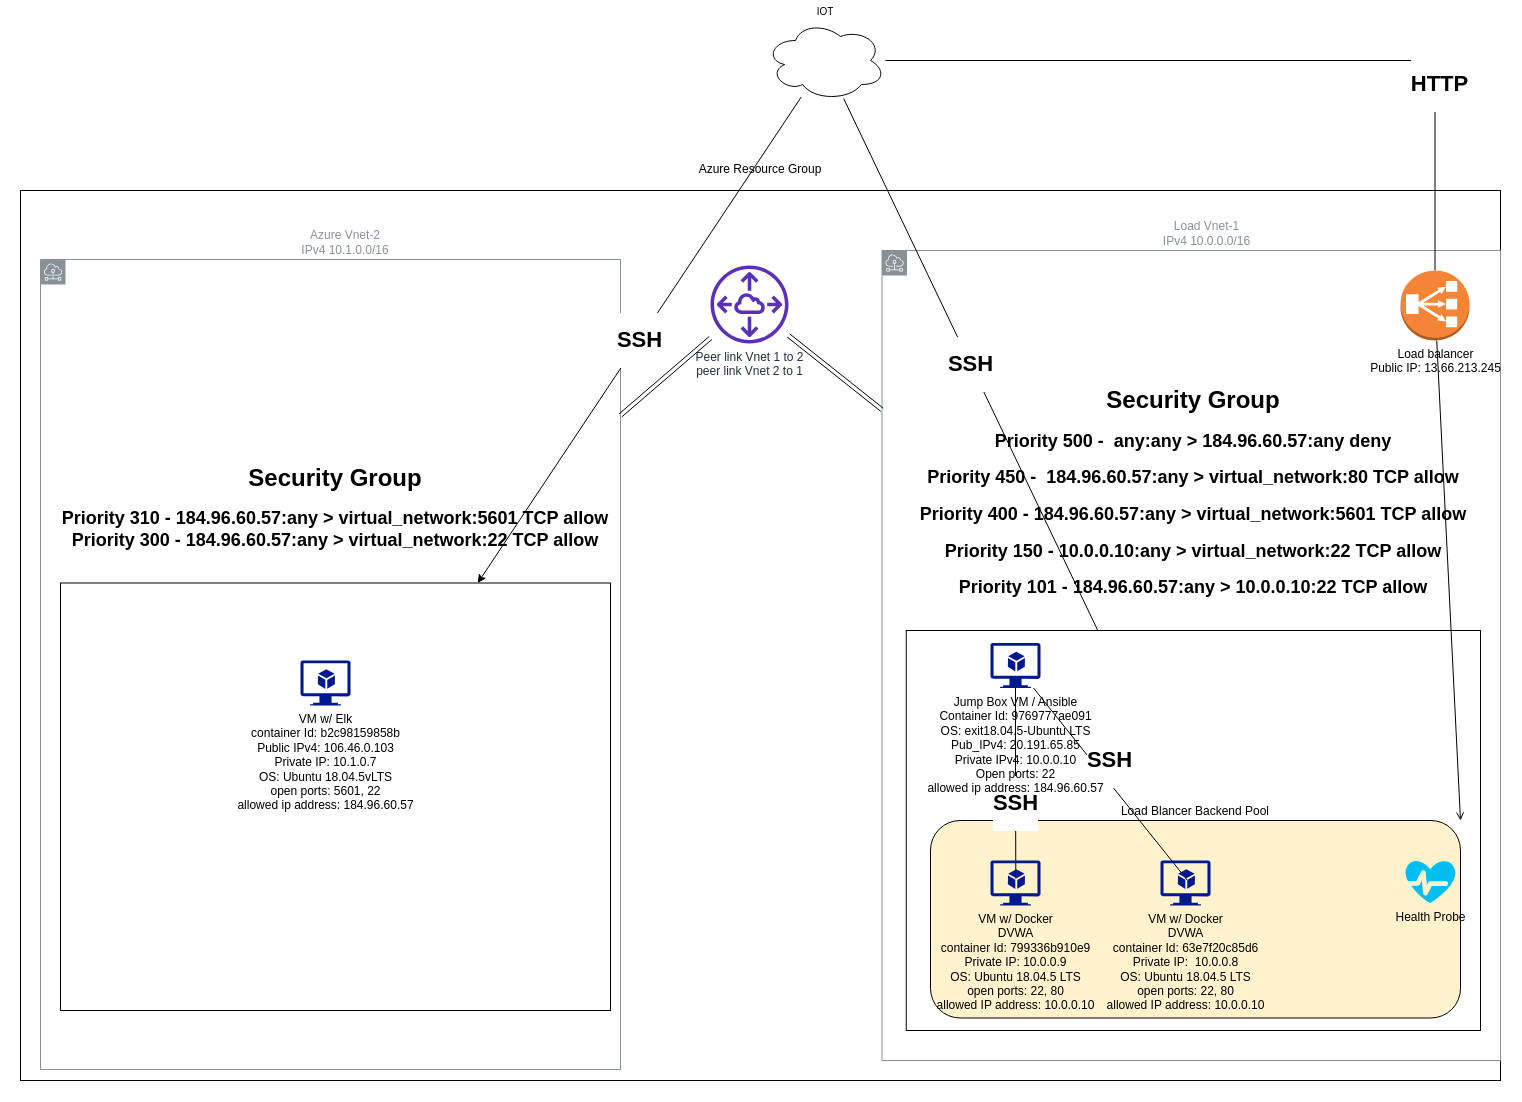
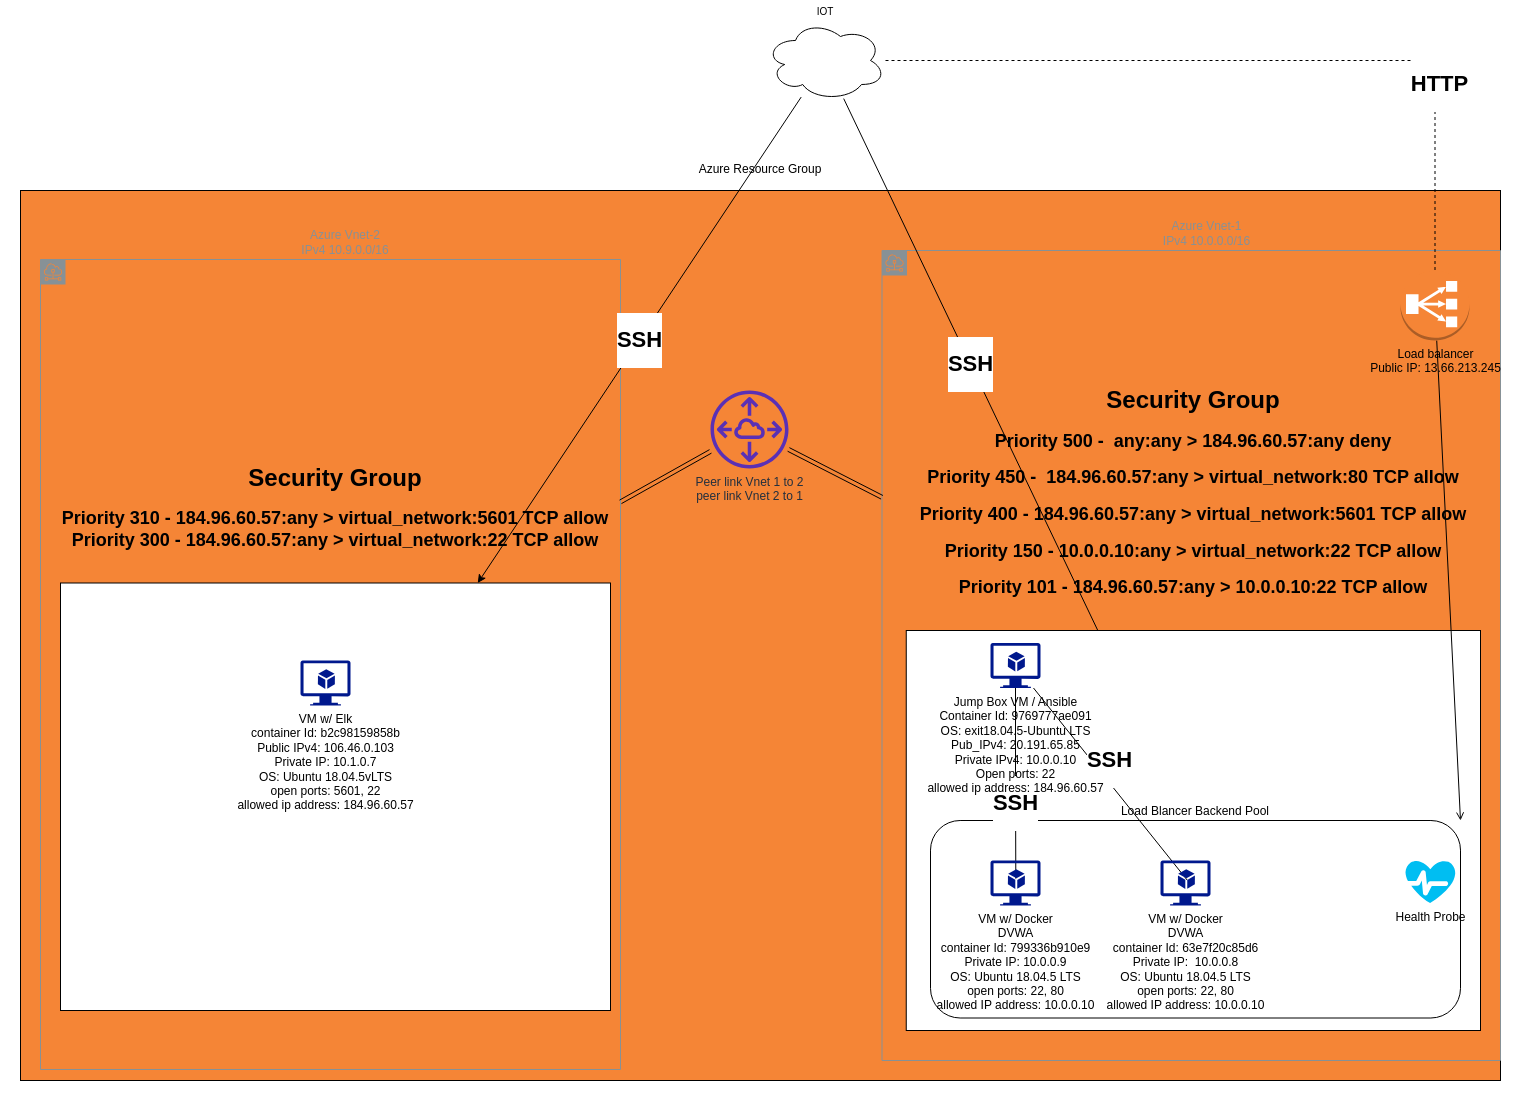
edge "IOT" -- "Load balancer Public IP: 13.66.213.245": style solid -> dashed
node "Load Vnet-1 IPv4 10.0.0.0/16": label "Load Vnet-1 IPv4 10.0.0.0/16" -> "Azure Vnet-1 IPv4 10.0.0.0/16"
node "Azure Vnet-2 IPv4 10.1.0.0/16": label "Azure Vnet-2 IPv4 10.1.0.0/16" -> "Azure Vnet-2 IPv4 10.9.0.0/16"
node "Peer link Vnet 1 to 2 peer link Vnet 2 to 1": moved (750, 305) -> (750, 430)
node "Azure Resource Group": fillcolor #ffffff -> #f58536
node "Load Blancer Backend Pool": fillcolor #fff2cc -> #ffffff
